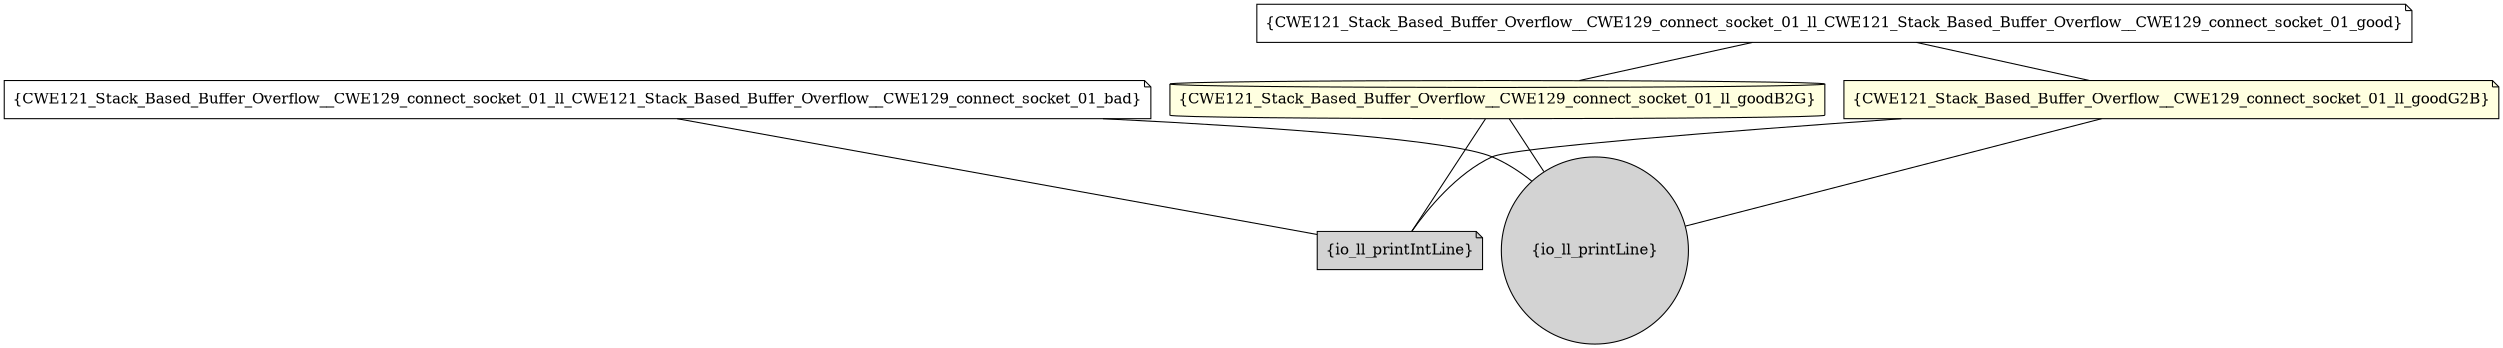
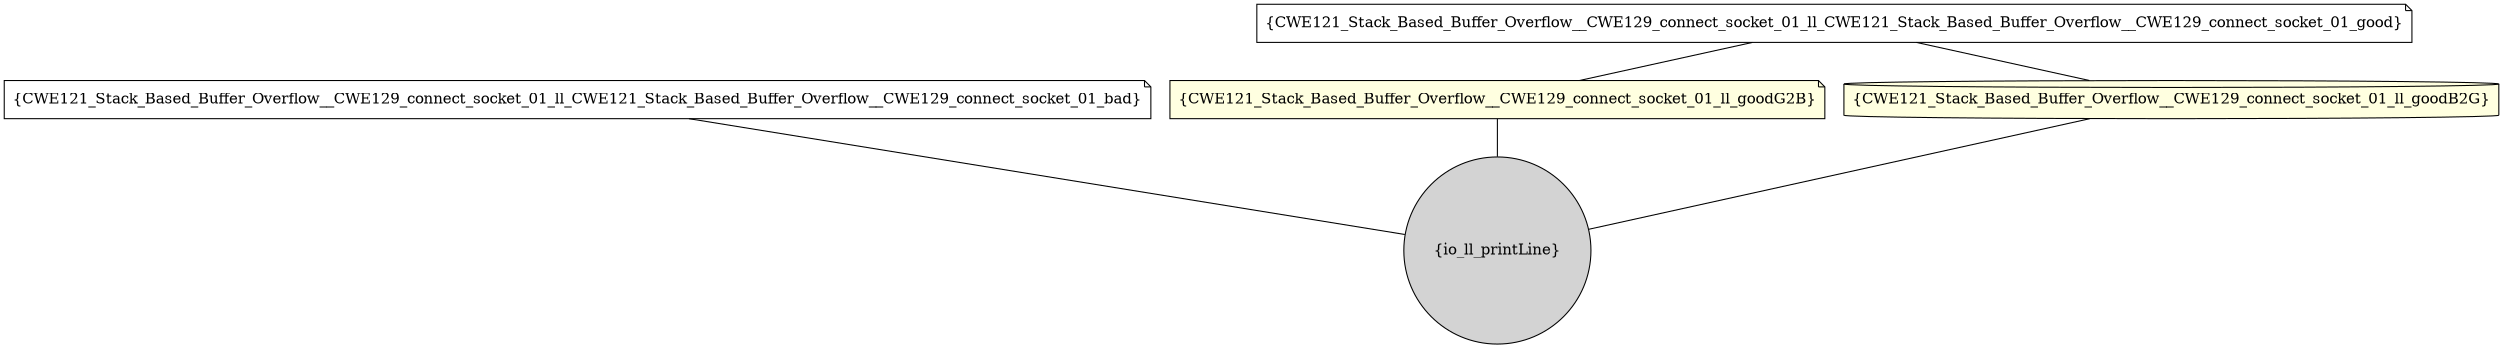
node "{io_ll_printIntLine}": removed
